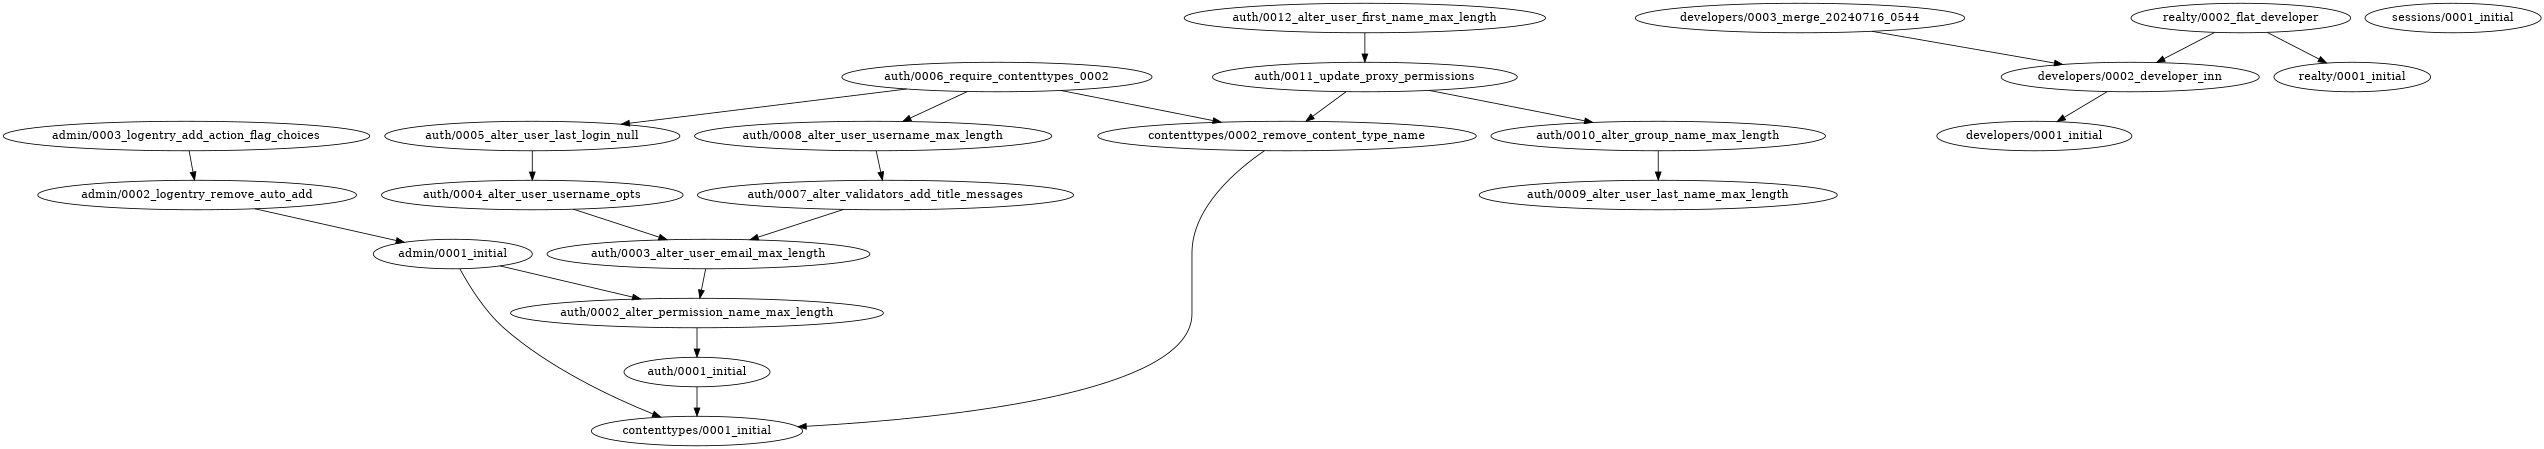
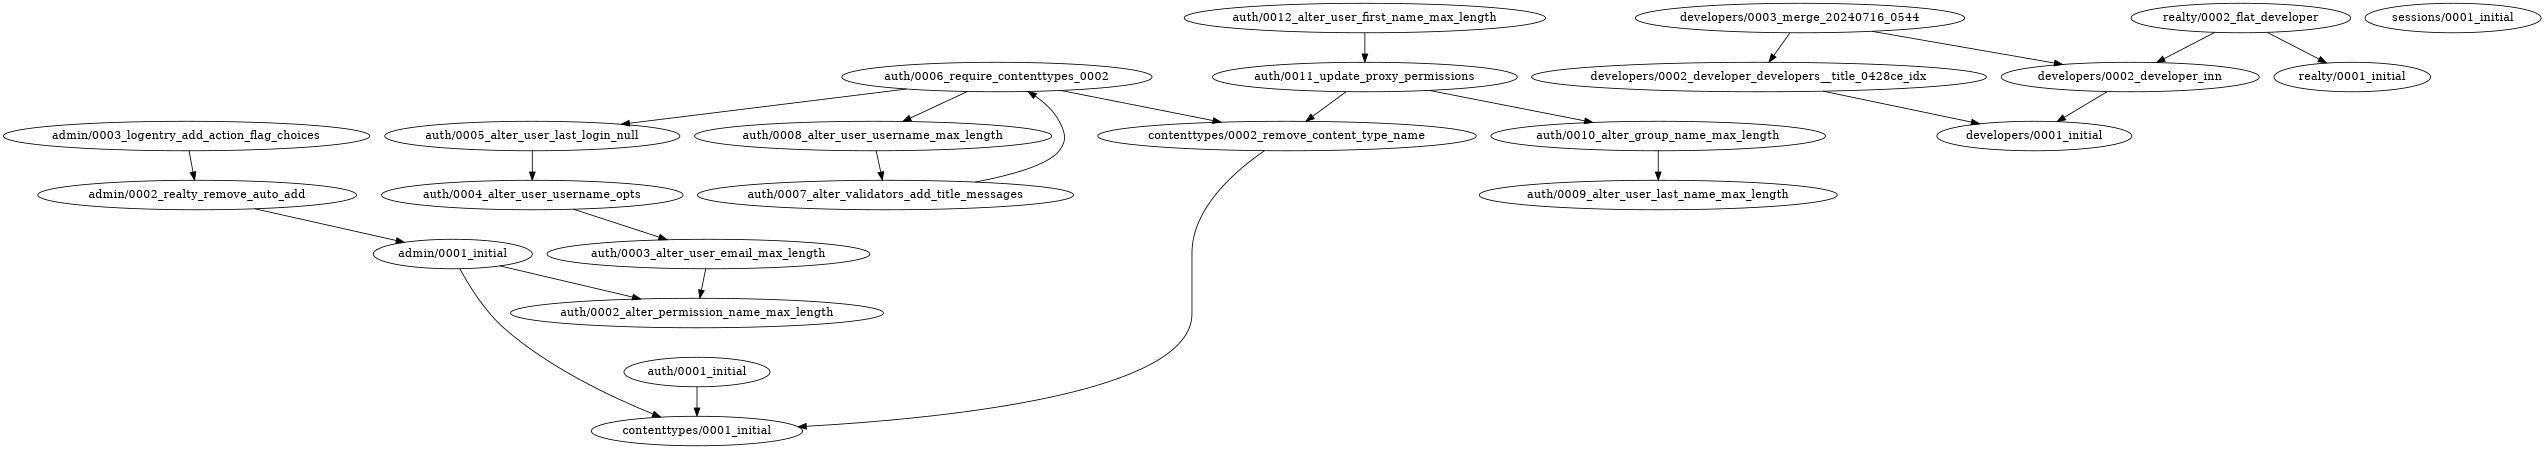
node "developers/0002_developer_developers__title_0428ce_idx": added
node "admin/0002_logentry_remove_auto_add": label "admin/0002_logentry_remove_auto_add" -> "admin/0002_realty_remove_auto_add"
edge "auth/0007_alter_validators_add_title_messages" -> "auth/0003_alter_user_email_max_length": now "auth/0007_alter_validators_add_title_messages" -> "auth/0006_require_contenttypes_0002"
edge "auth/0002_alter_permission_name_max_length" -> "auth/0001_initial": removed
